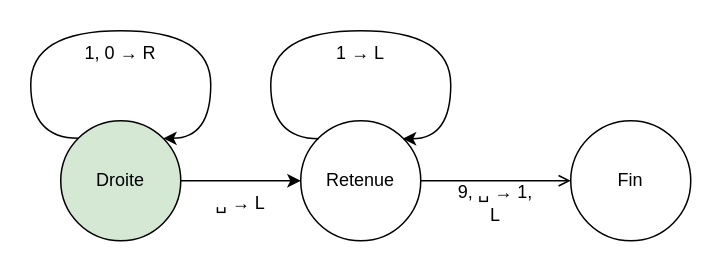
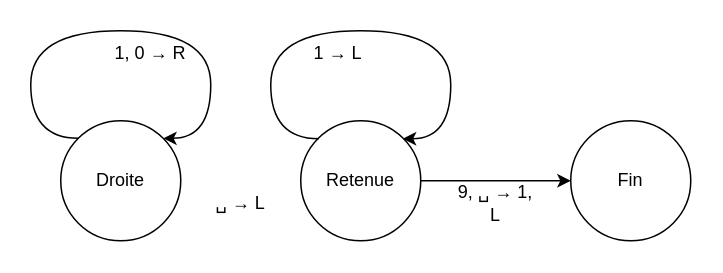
node "1, 0 → R": moved (121, 53) -> (151, 53)
node "1 → L": moved (361, 53) -> (338, 53)
node "Droite": fillcolor #d5e8d4 -> #ffffff
edge "Droite" -> "Retenue": removed
edge "Retenue" -> "Fin": arrowhead open -> classic
